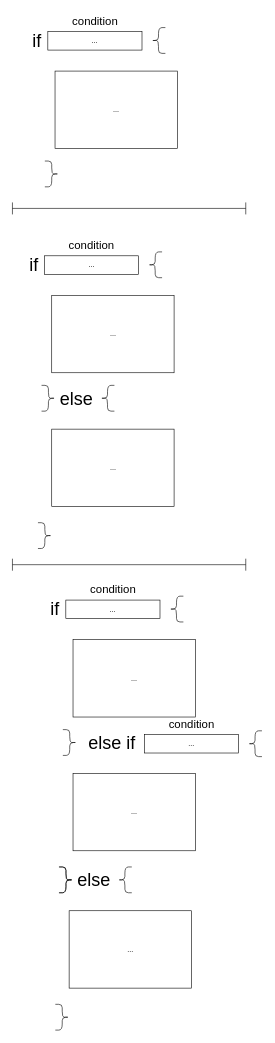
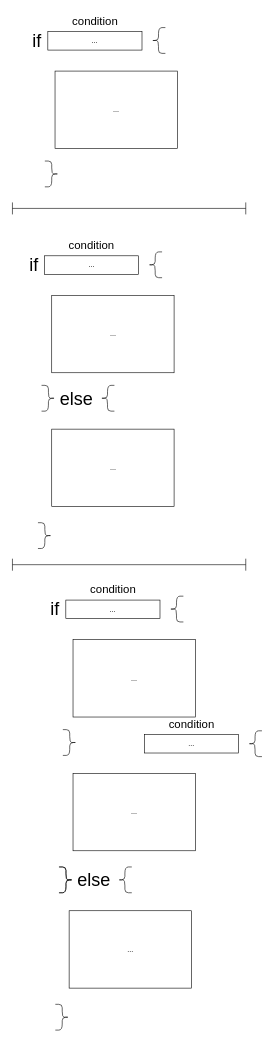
node "else if": removed
